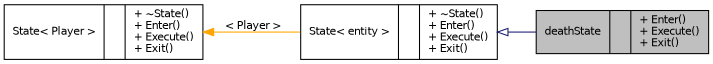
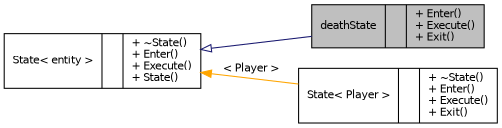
edge "State< entity >" -> "State< Player >": reversed
node "State< entity >": text "+ Exit()" -> "+ State()"
